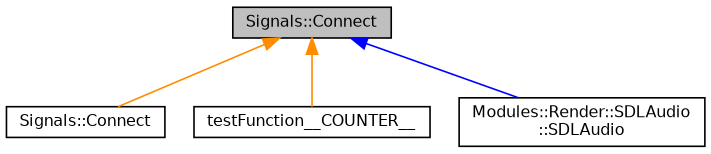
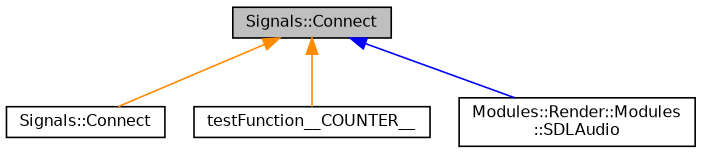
node "Modules::Render::SDLAudio ::SDLAudio": label "Modules::Render::SDLAudio ::SDLAudio" -> "Modules::Render::Modules ::SDLAudio"
